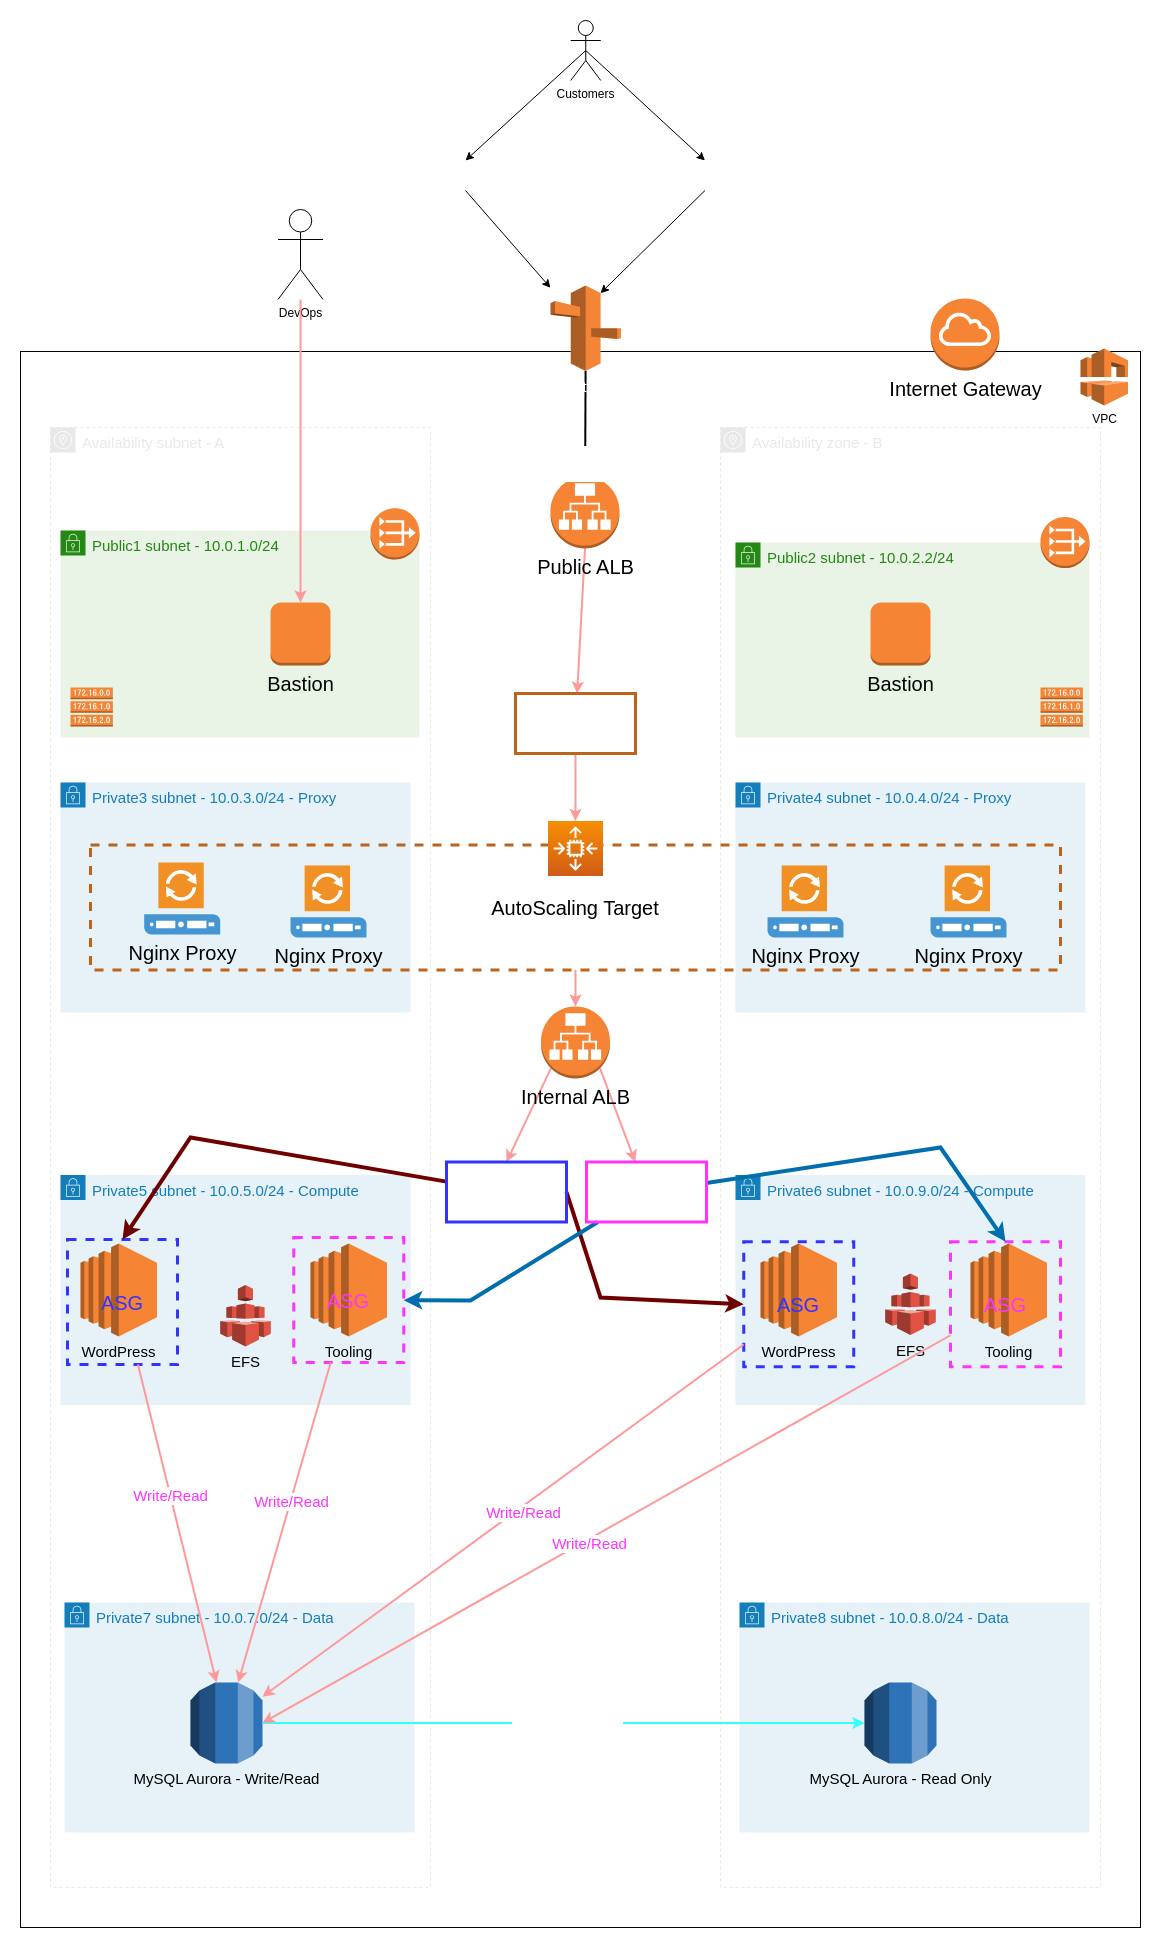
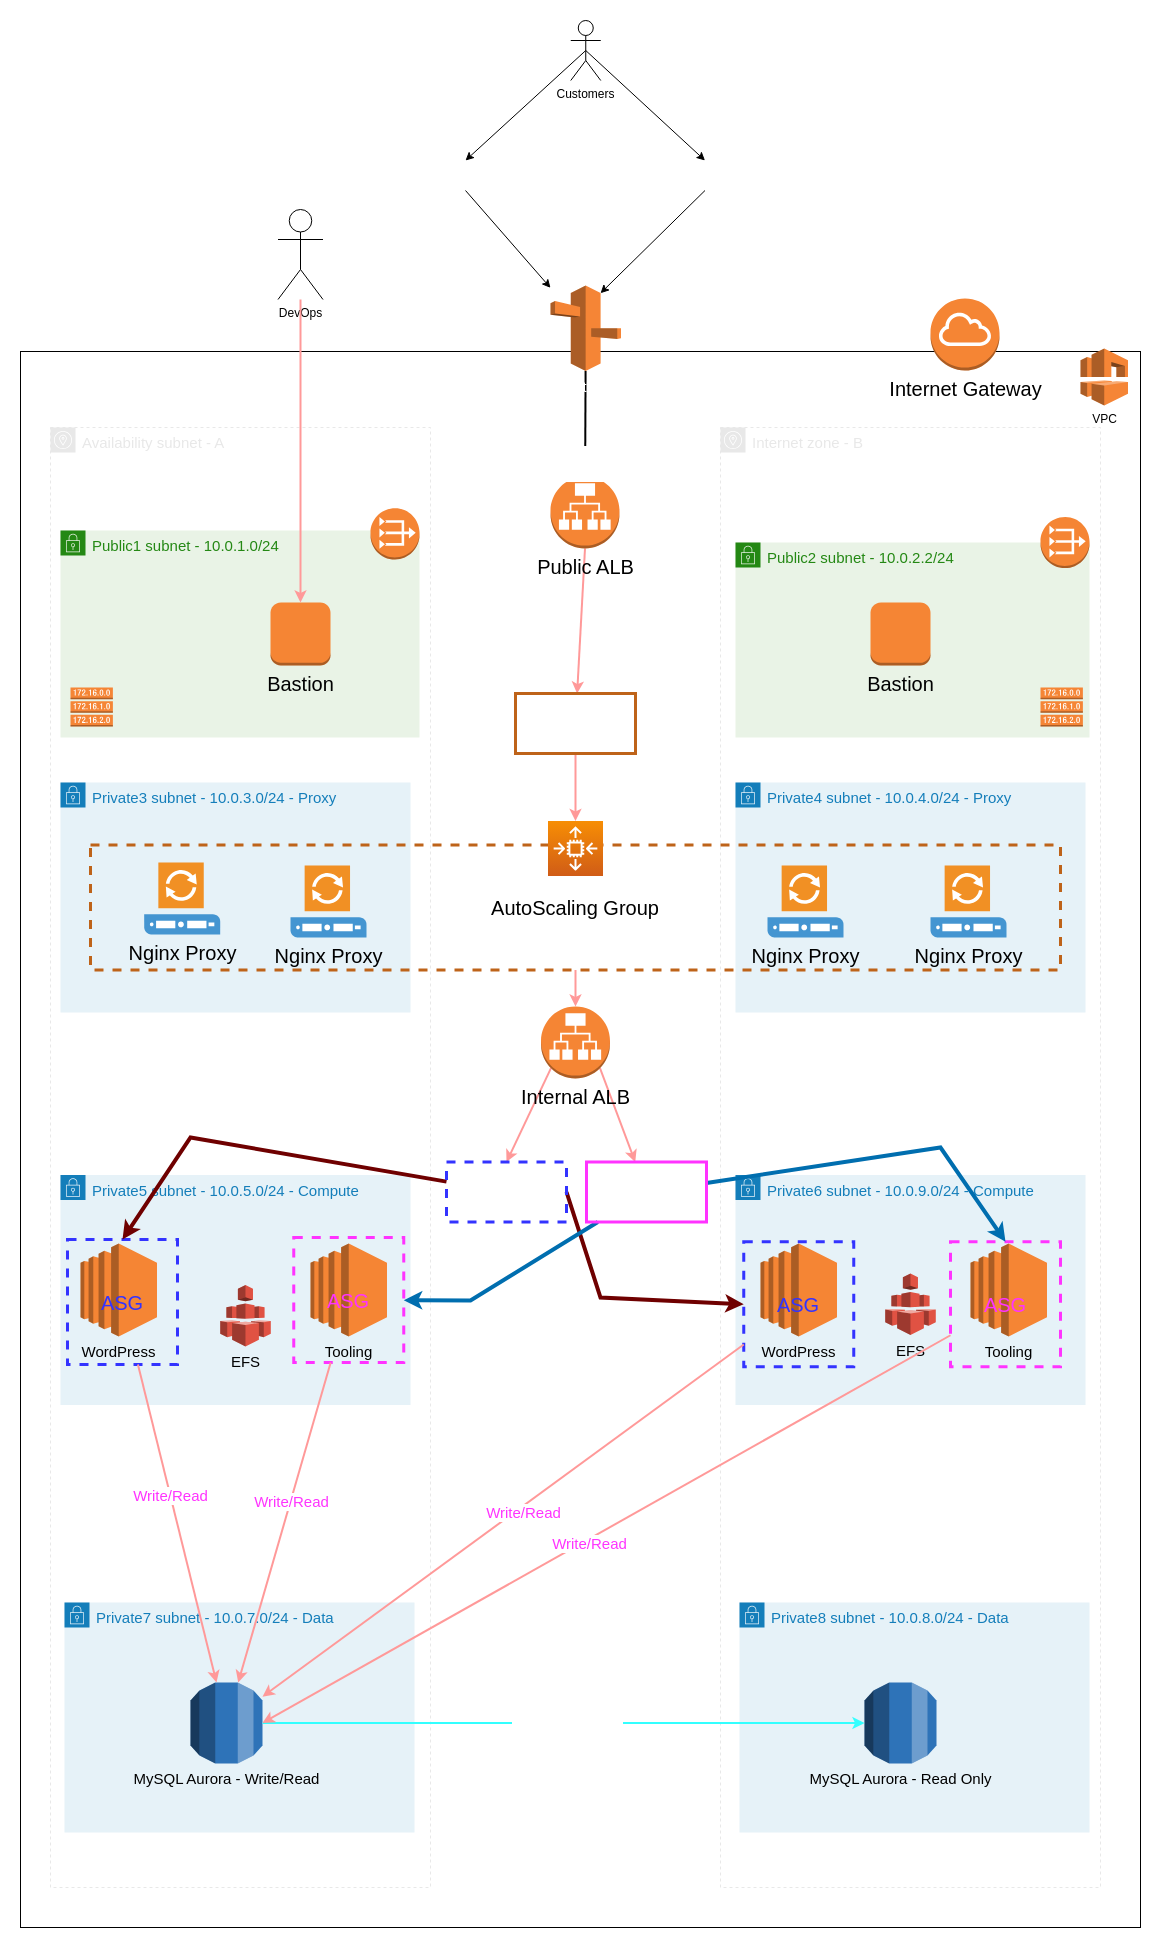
node "Availability zone - B": label "Availability zone - B" -> "Internet zone - B"
node "AutoScaling Target": label "AutoScaling Target" -> "AutoScaling Group"
node "Target Group (Wordpress)": style solid -> dashed
